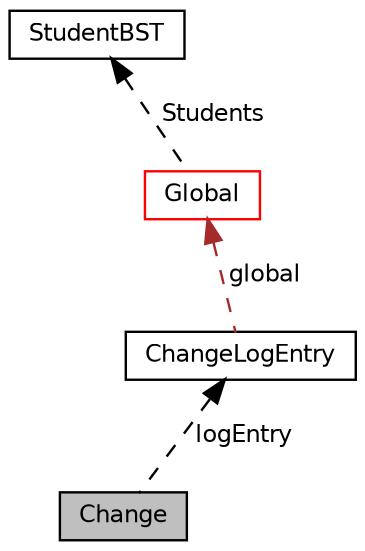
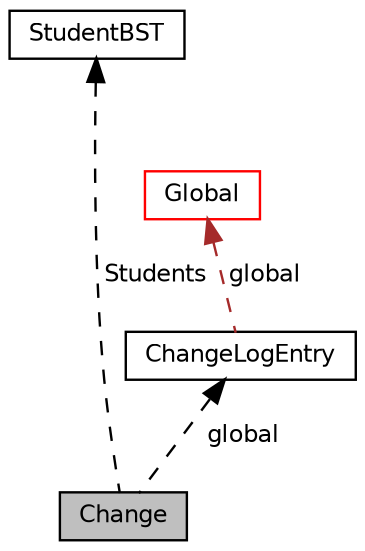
edge "Global" -> "StudentBST": now "Change" -> "StudentBST"
edge "Change" -> "ChangeLogEntry": label " logEntry" -> " global"
